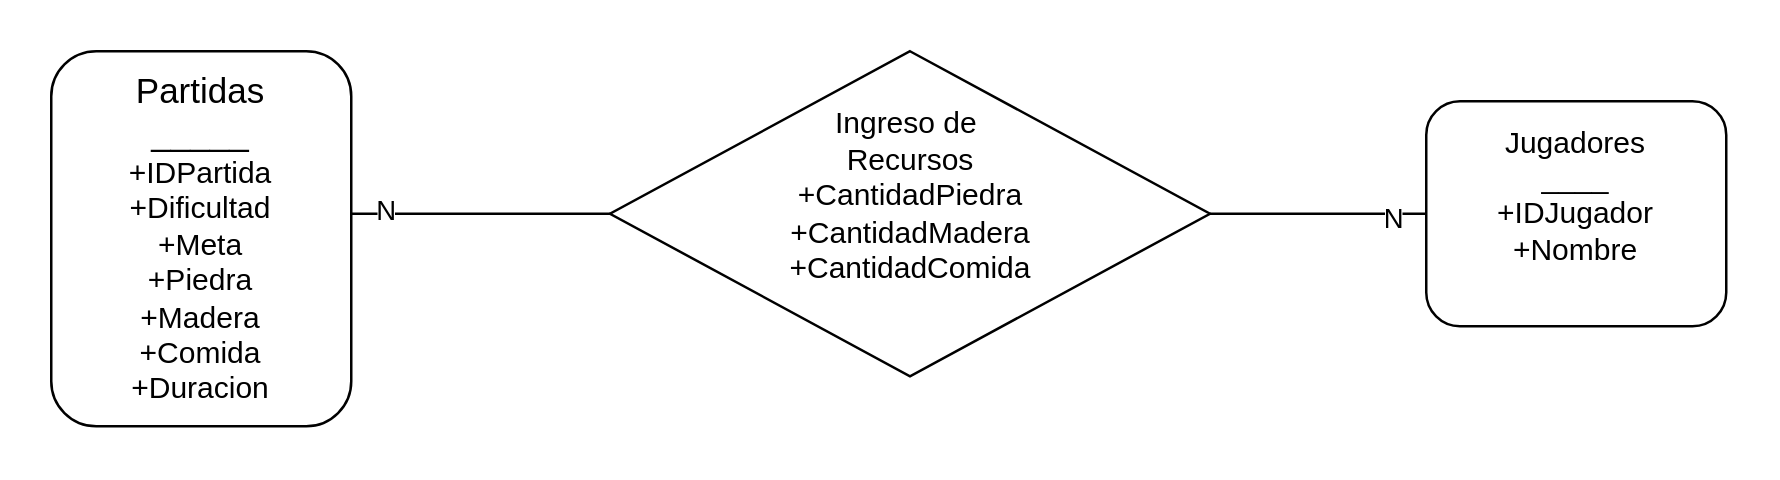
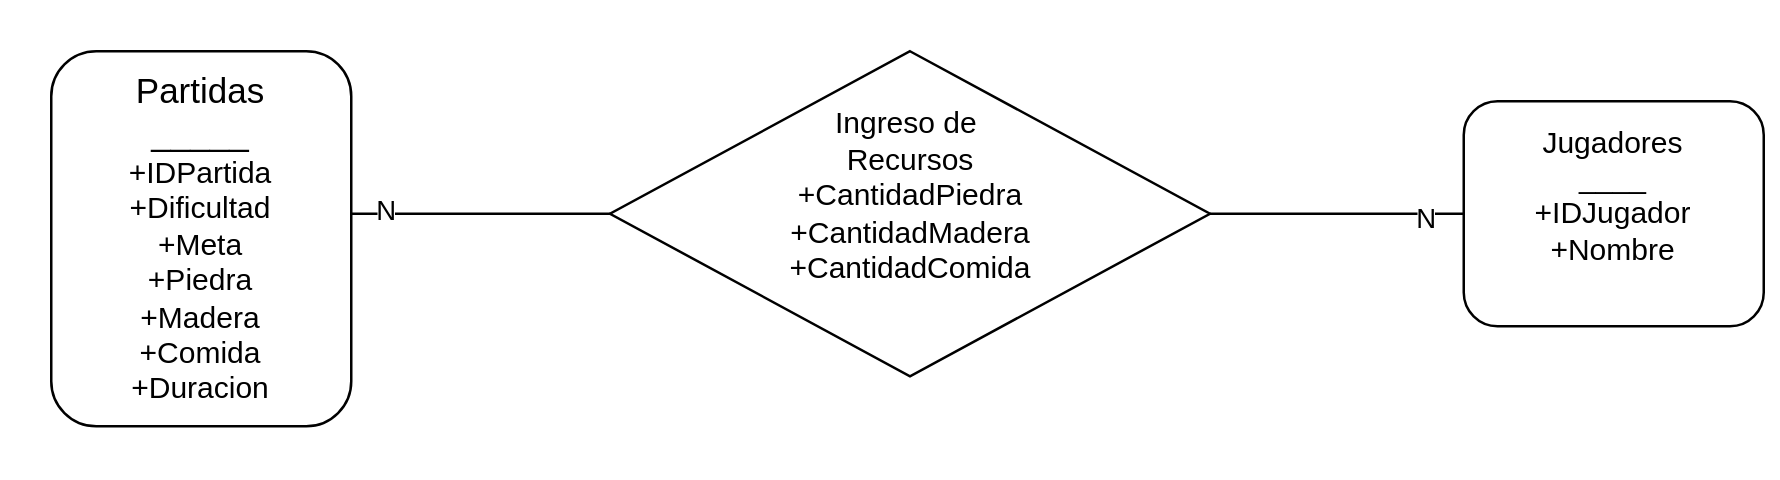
node "Jugadores ____ +IDJugador +Nombre": moved (1576, 214) -> (1614, 214)
